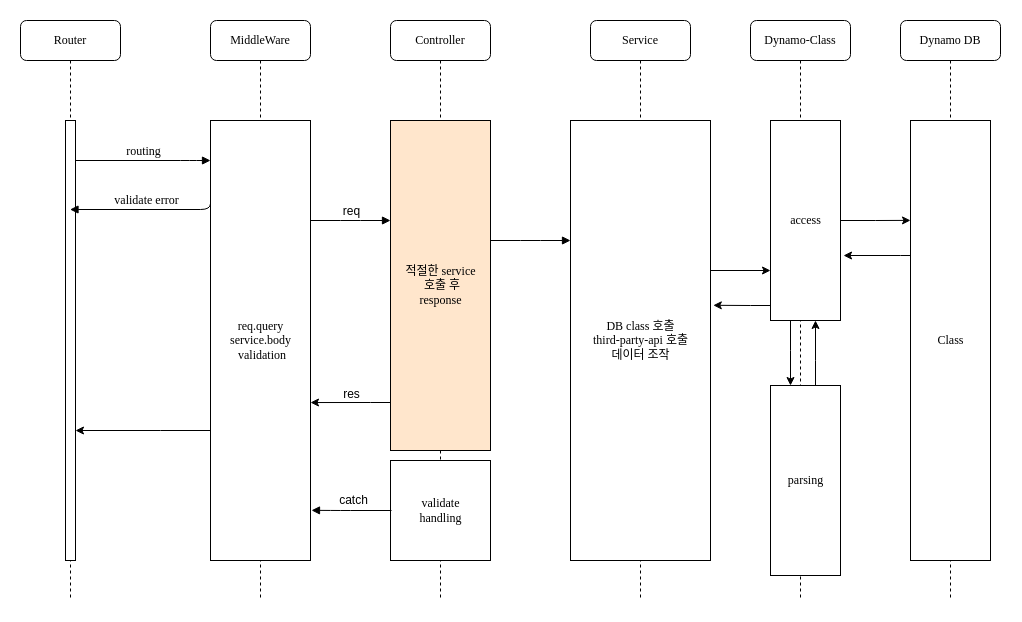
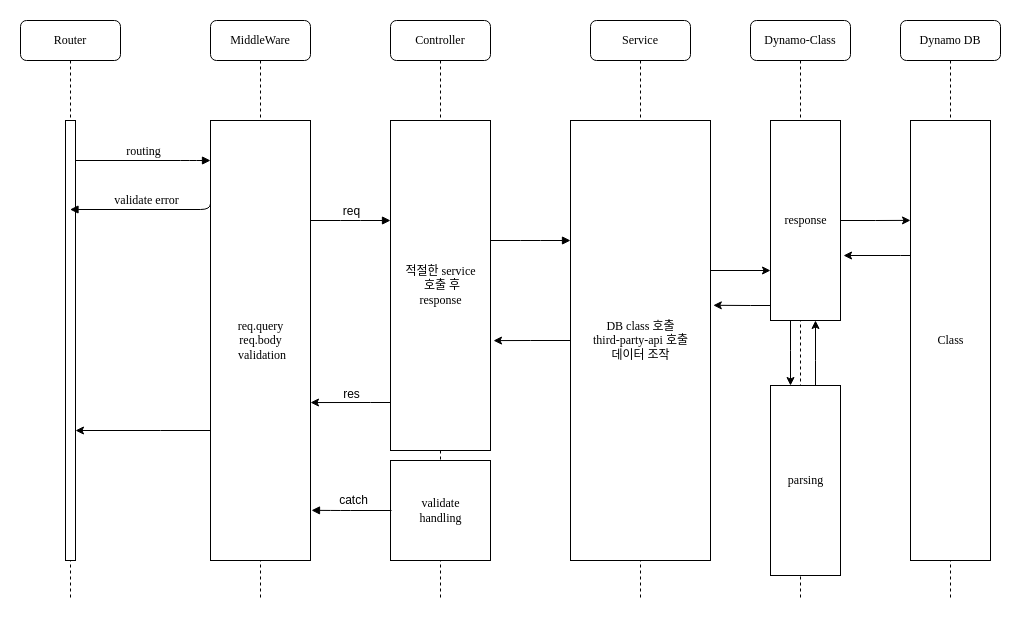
node "access": label "access" -> "response"
node "적절한 service 호출 후 response": fillcolor #ffe6cc -> #ffffff
node "req.query service.body validation": label "req.query service.body validation" -> "req.query req.body validation"
edge "DB class 호출 third-party-api 호출 데이터 조작" -> "적절한 service 호출 후 response": added
